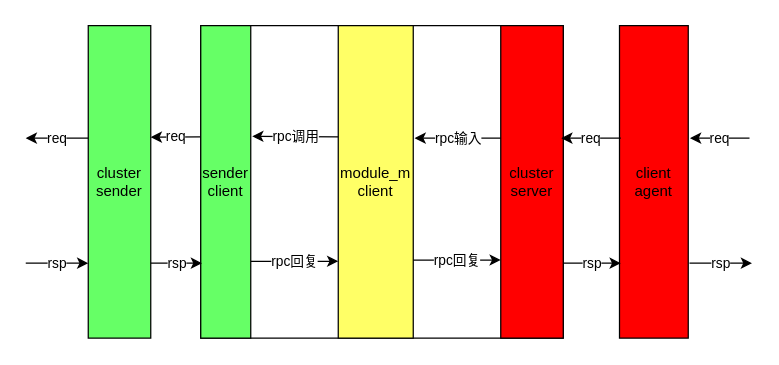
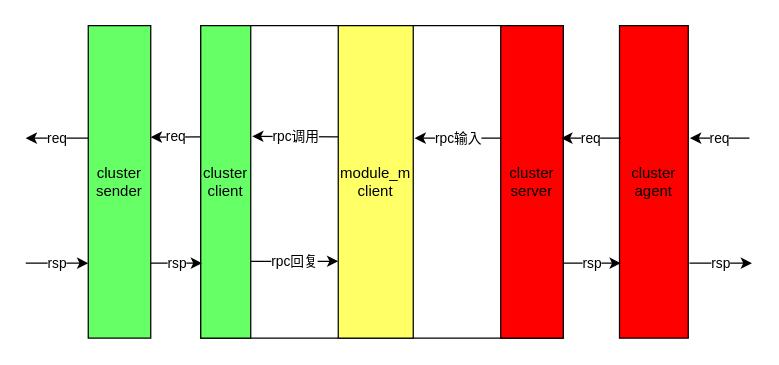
node "sender client": label "sender client" -> "cluster client"
node "clientagent": label "clientagent" -> "clusteragent"
edge "module_m client" -> "cluster server": removed, label "rpc回复"
